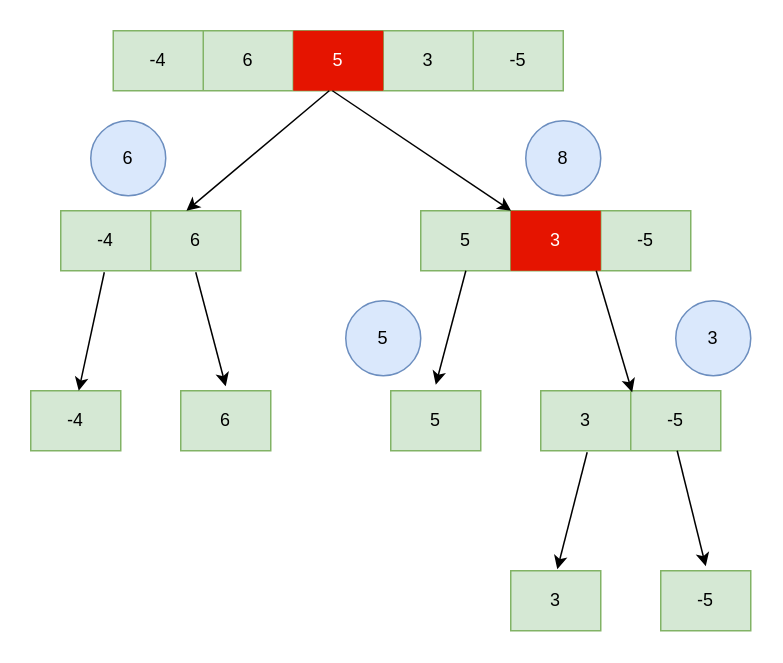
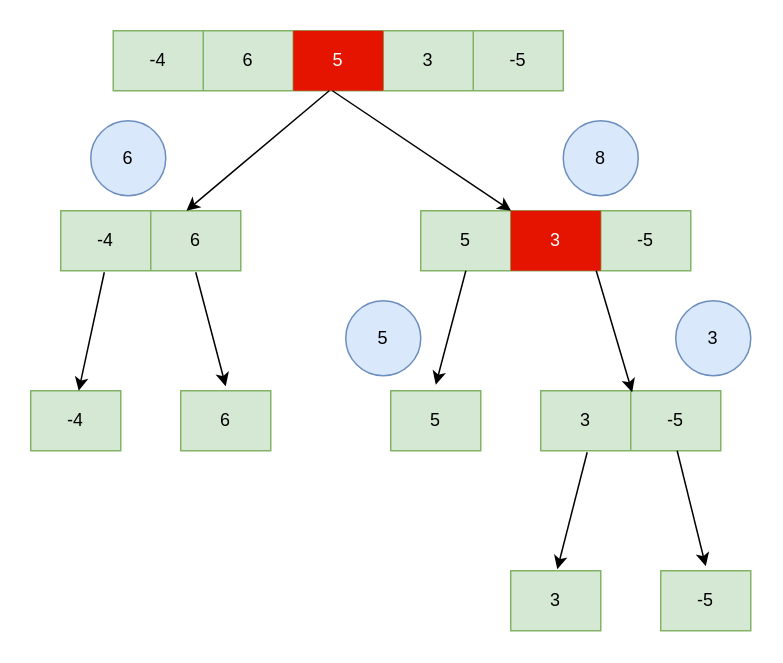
node "8": moved (563, 158) -> (601, 158)
